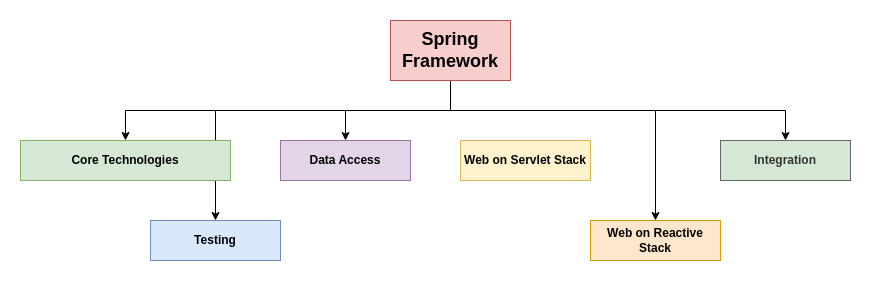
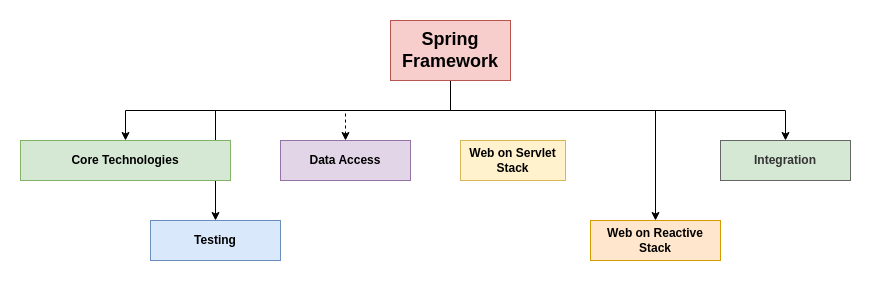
edge "Spring Framework" -> "Data Access": style solid -> dashed
node "Web on Servlet Stack": size 130x40 -> 105x40
